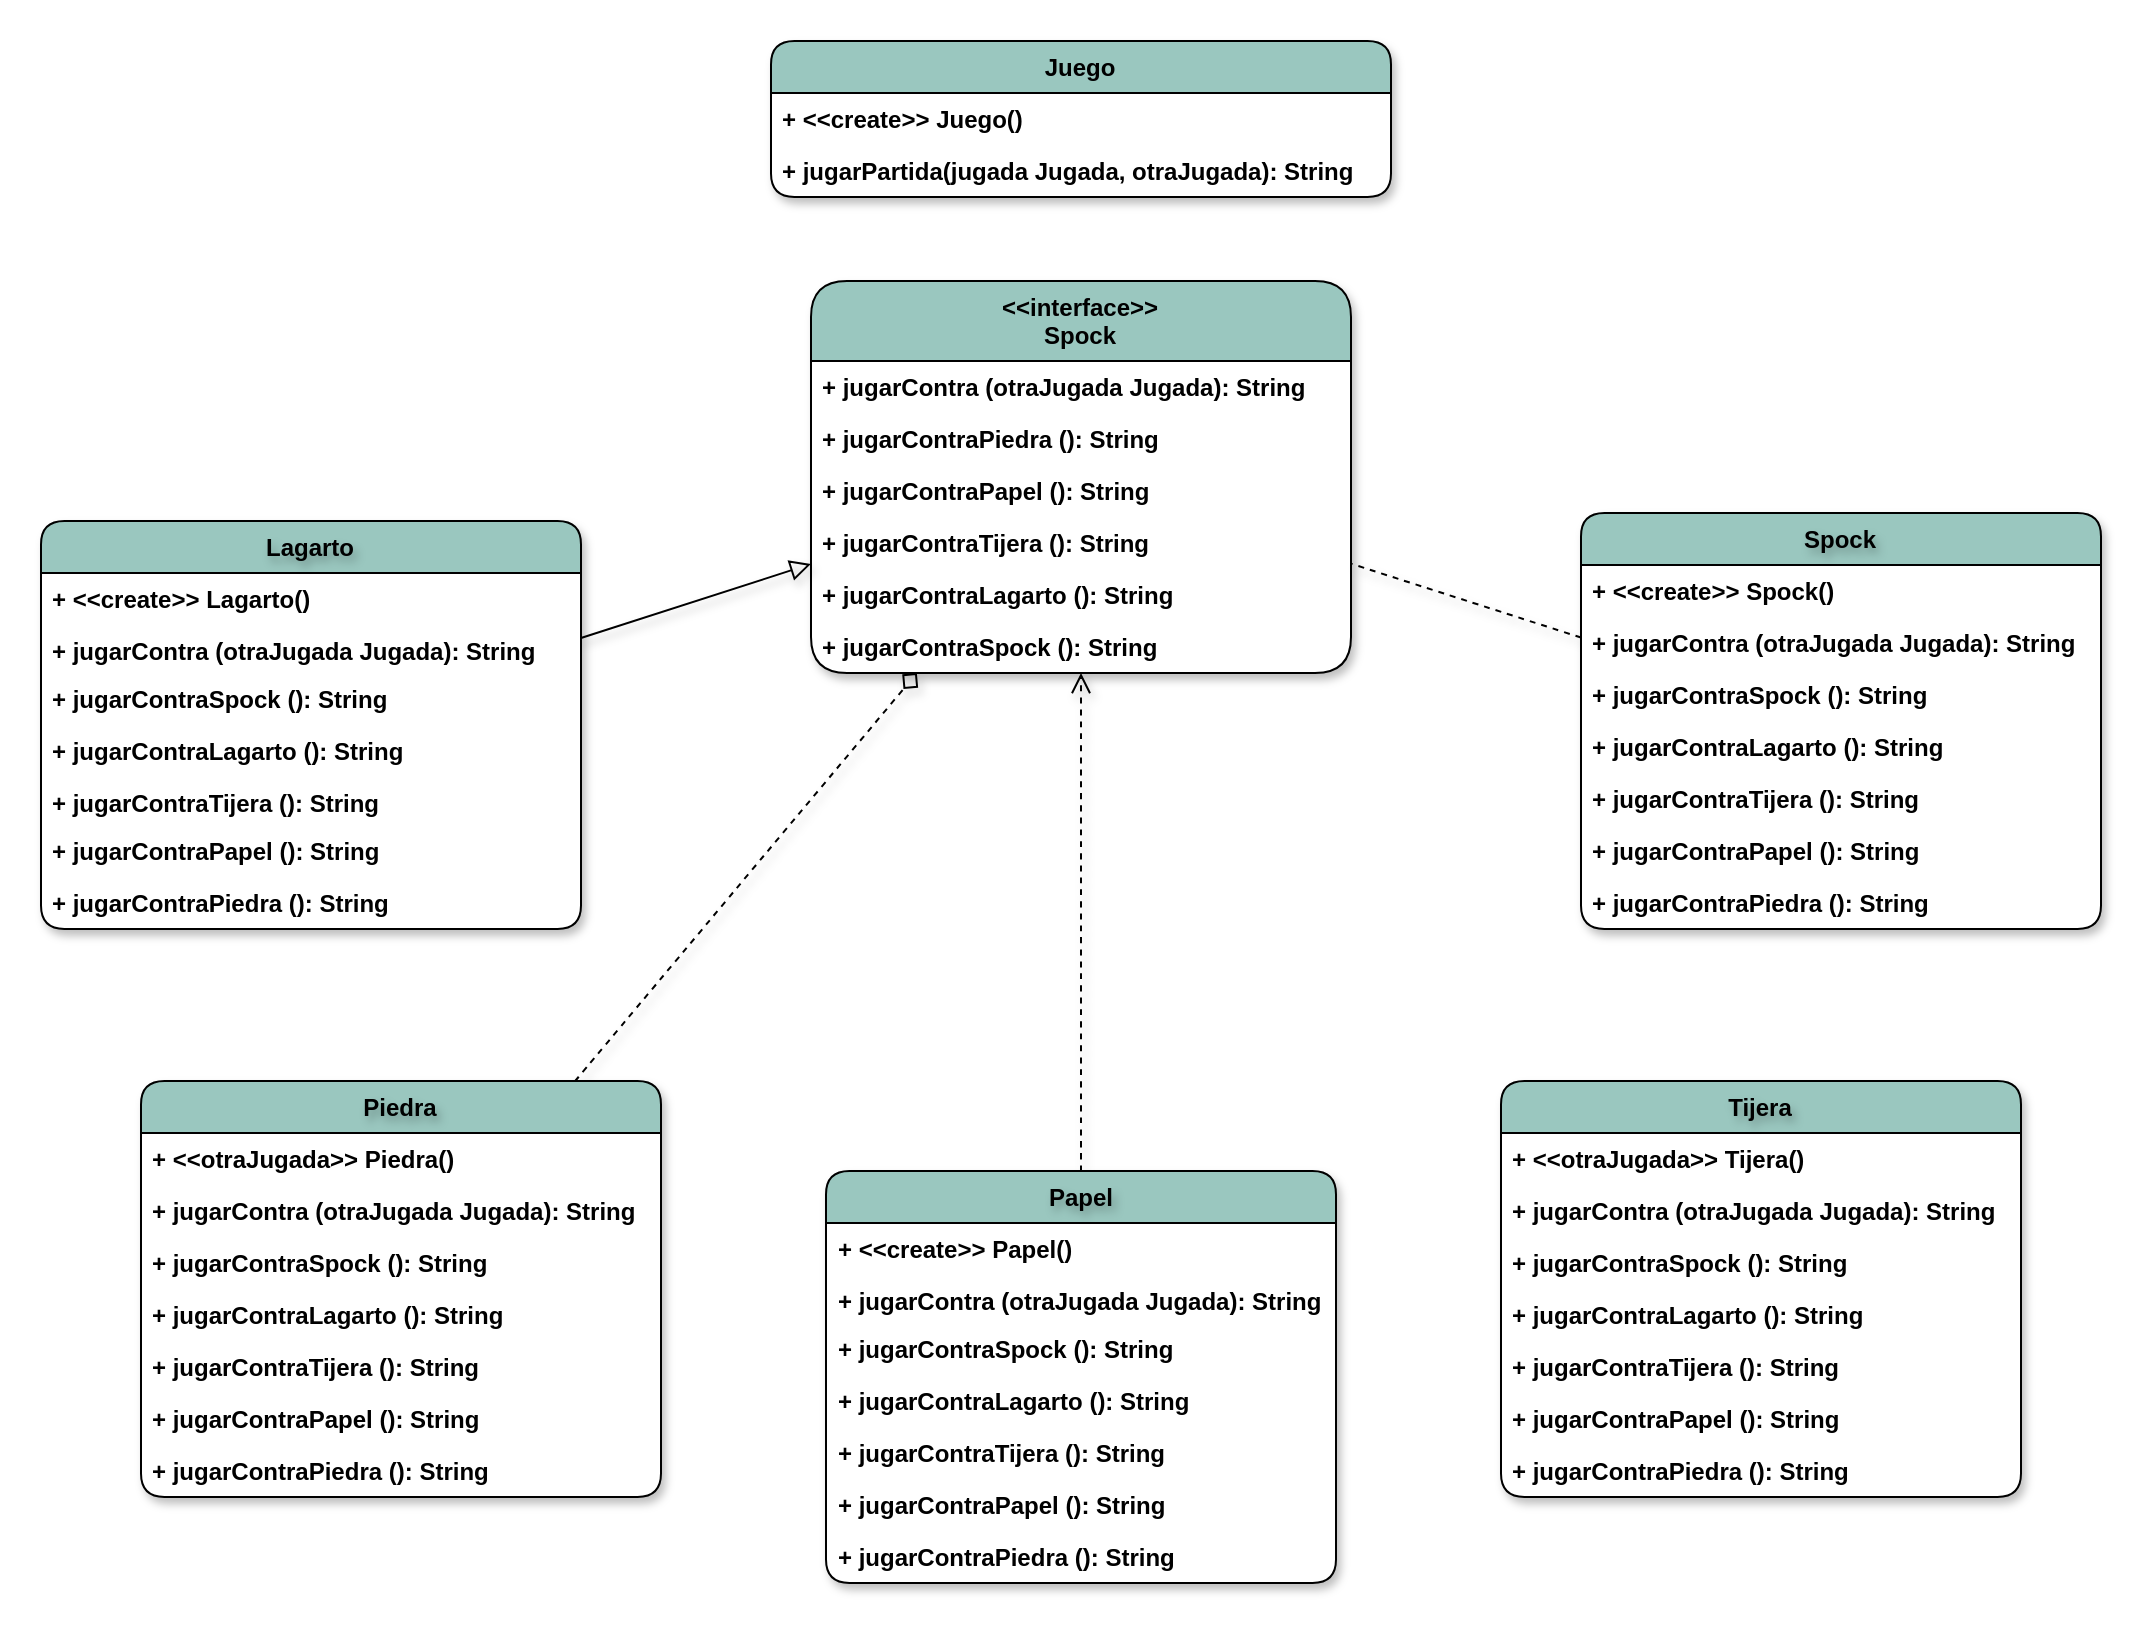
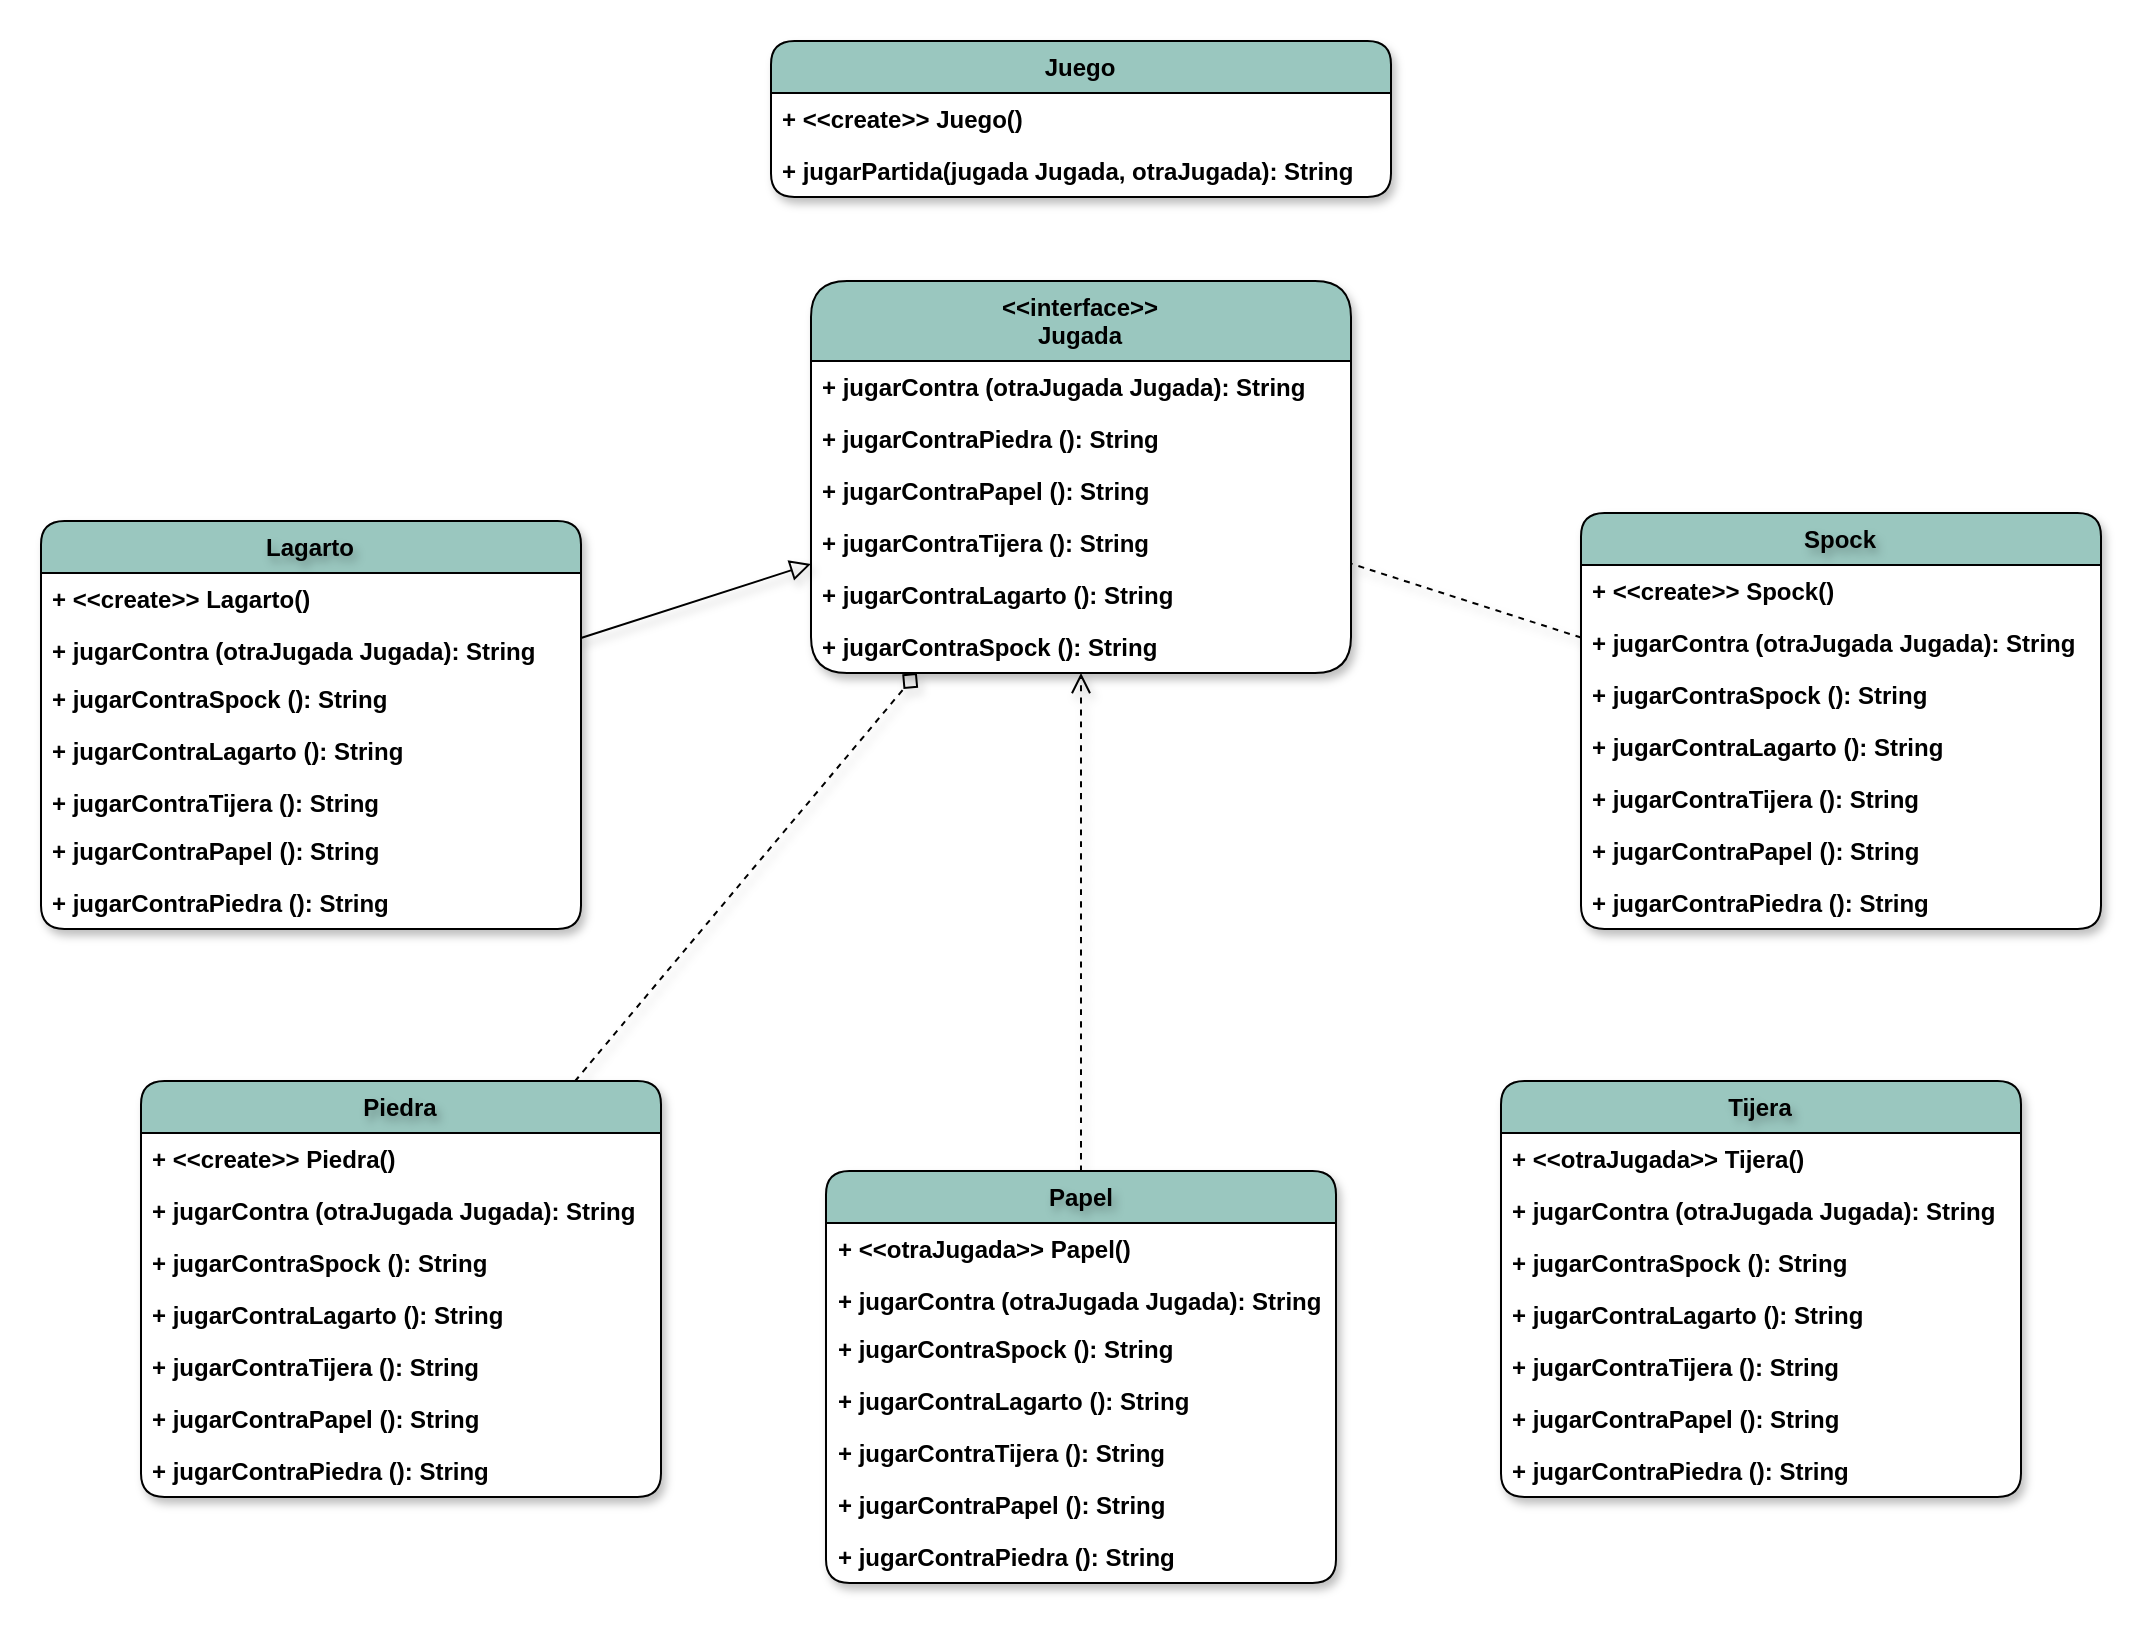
node "<<interface>> Spock": label "<<interface>> Spock" -> "<<interface>> Jugada"
node "+ <<otraJugada>> Piedra()": label "+ <<otraJugada>> Piedra()" -> "+ <<create>> Piedra()"
node "+ <<create>> Papel()": label "+ <<create>> Papel()" -> "+ <<otraJugada>> Papel()"
